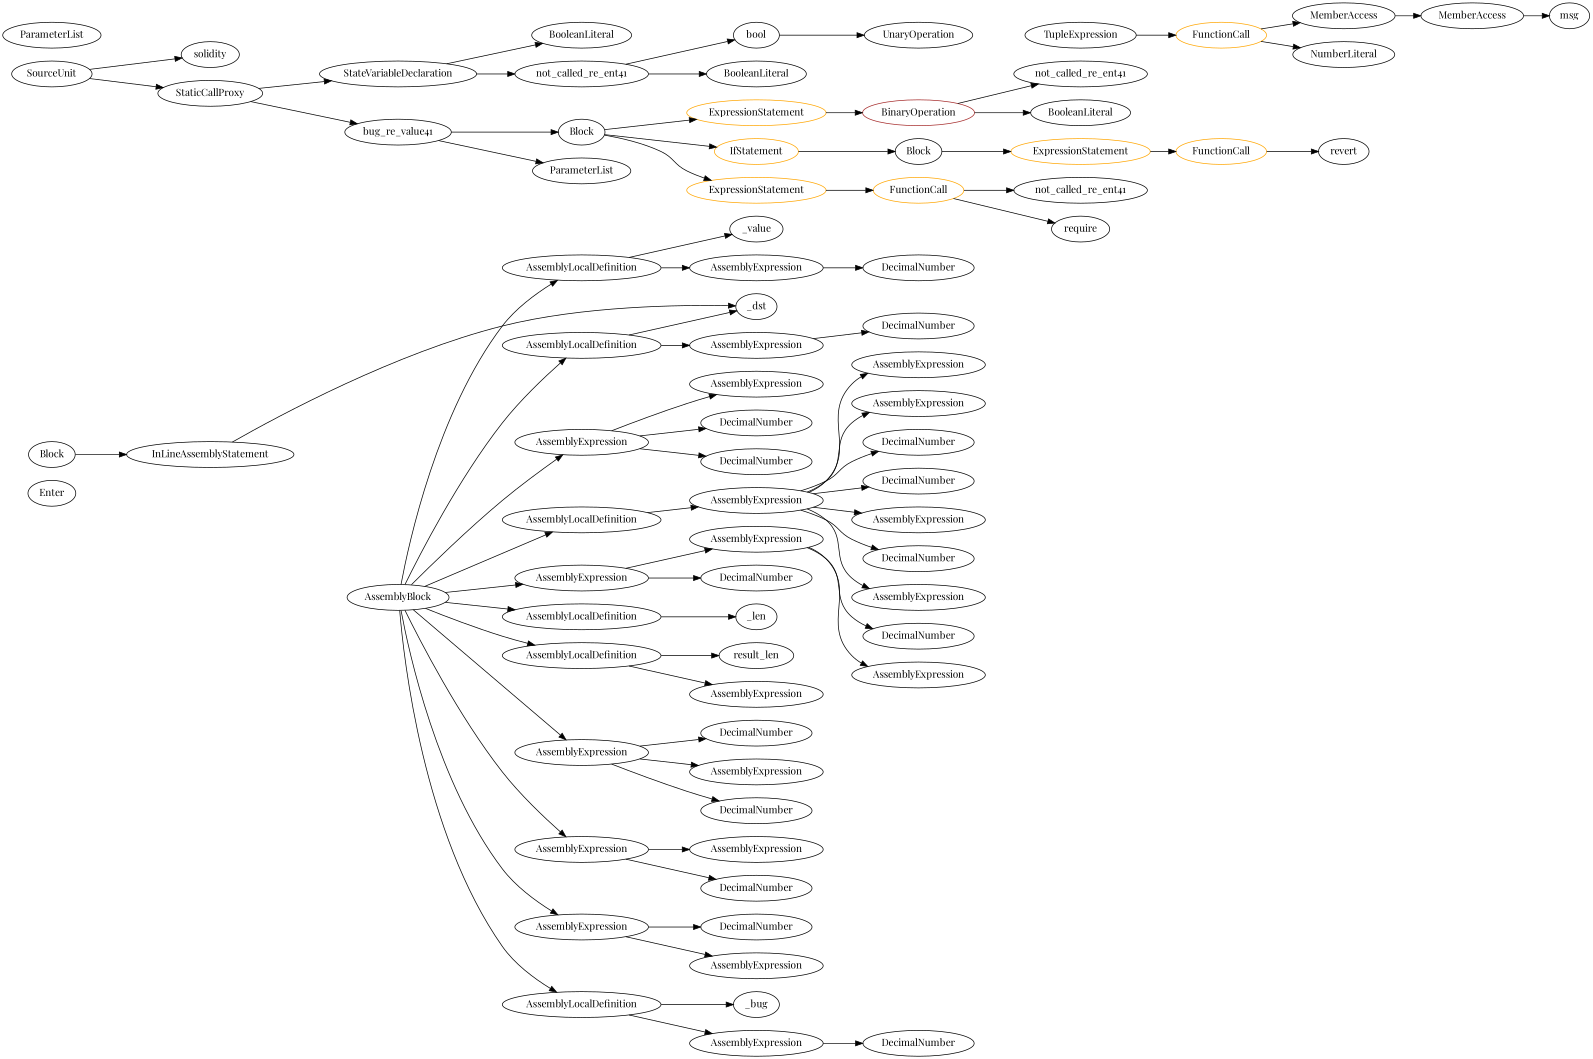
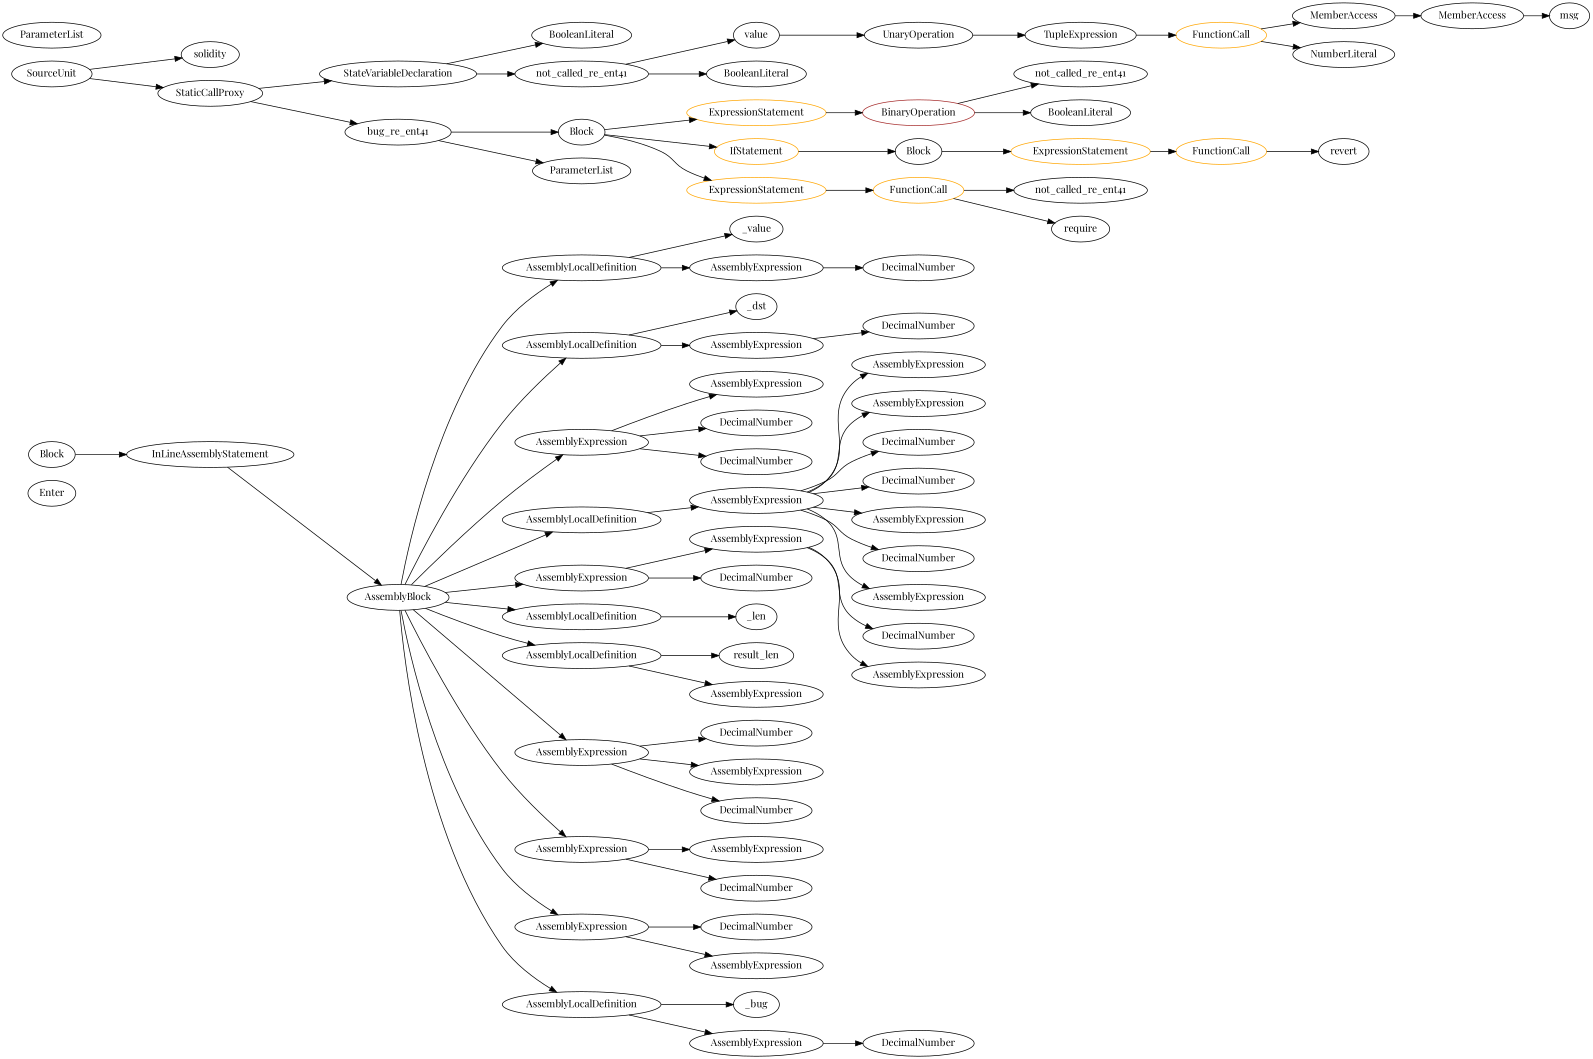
node "bool": label "bool" -> "value"
edge "UnaryOperation" -> "TupleExpression": added
node "bug_re_value41": label "bug_re_value41" -> "bug_re_ent41"
edge "InLineAssemblyStatement" -> "_dst": now "InLineAssemblyStatement" -> "AssemblyBlock"
